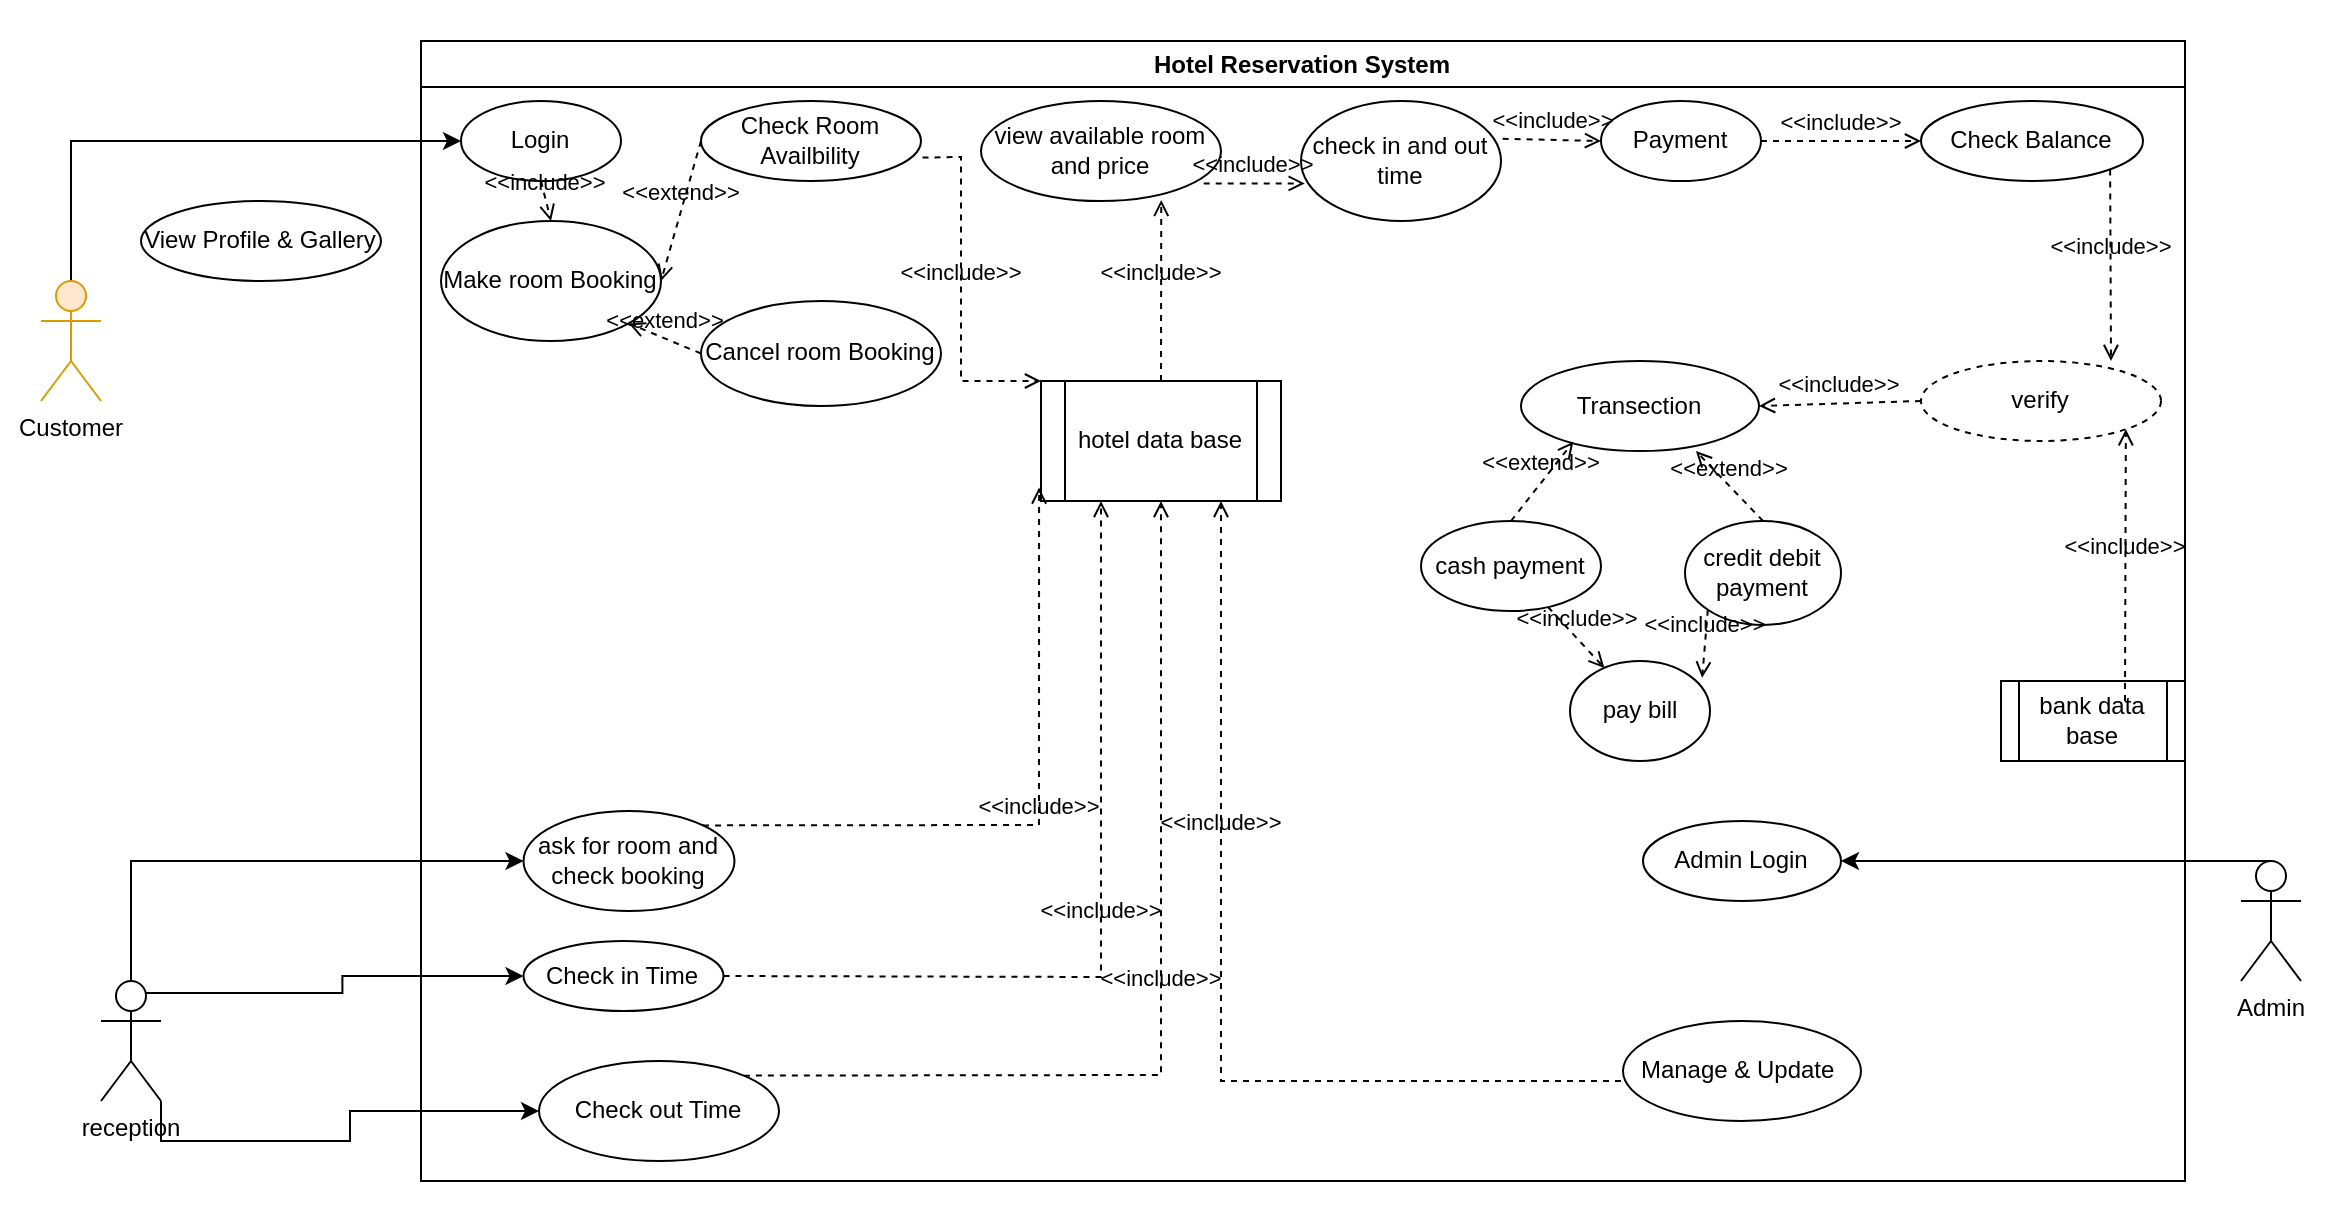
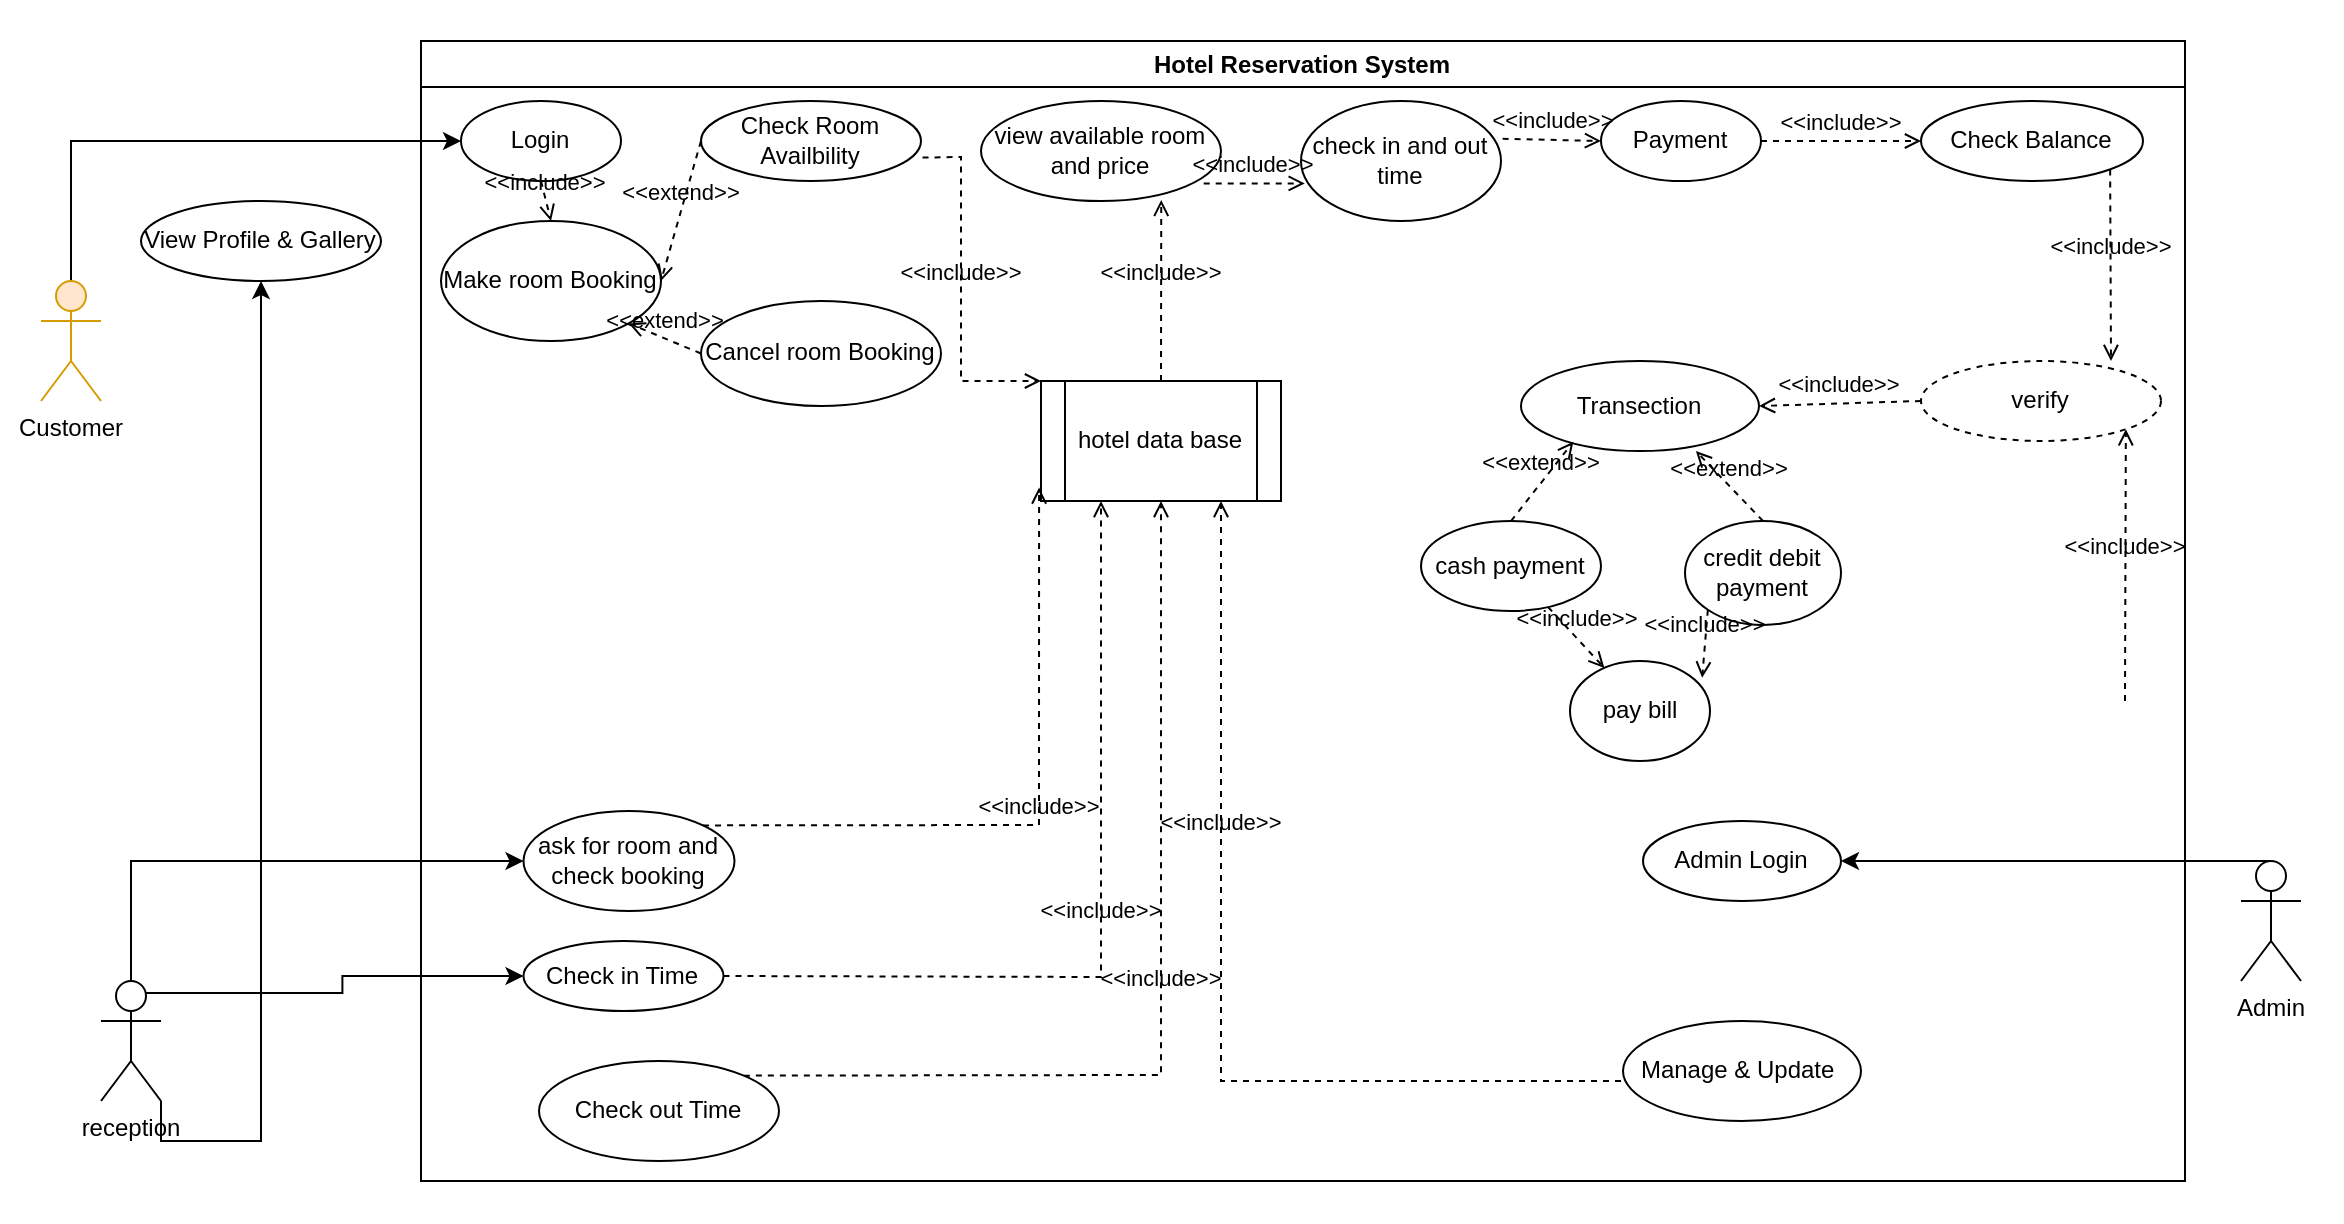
node "bank data base": removed
edge "reception" -> "Check out Time": now "reception" -> "View Profile & Gallery"
